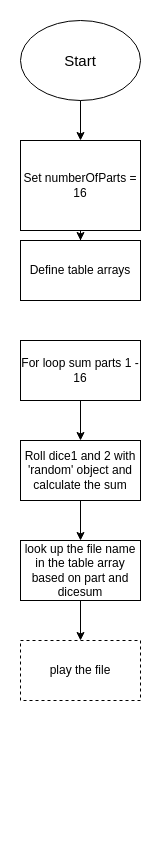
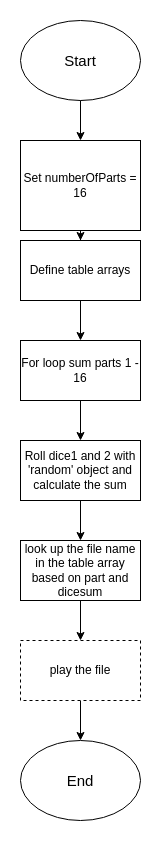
edge "Define table arrays" -> "For loop sum parts 1 - 16": added
edge "play the file" -> "End": added
node "End": added
